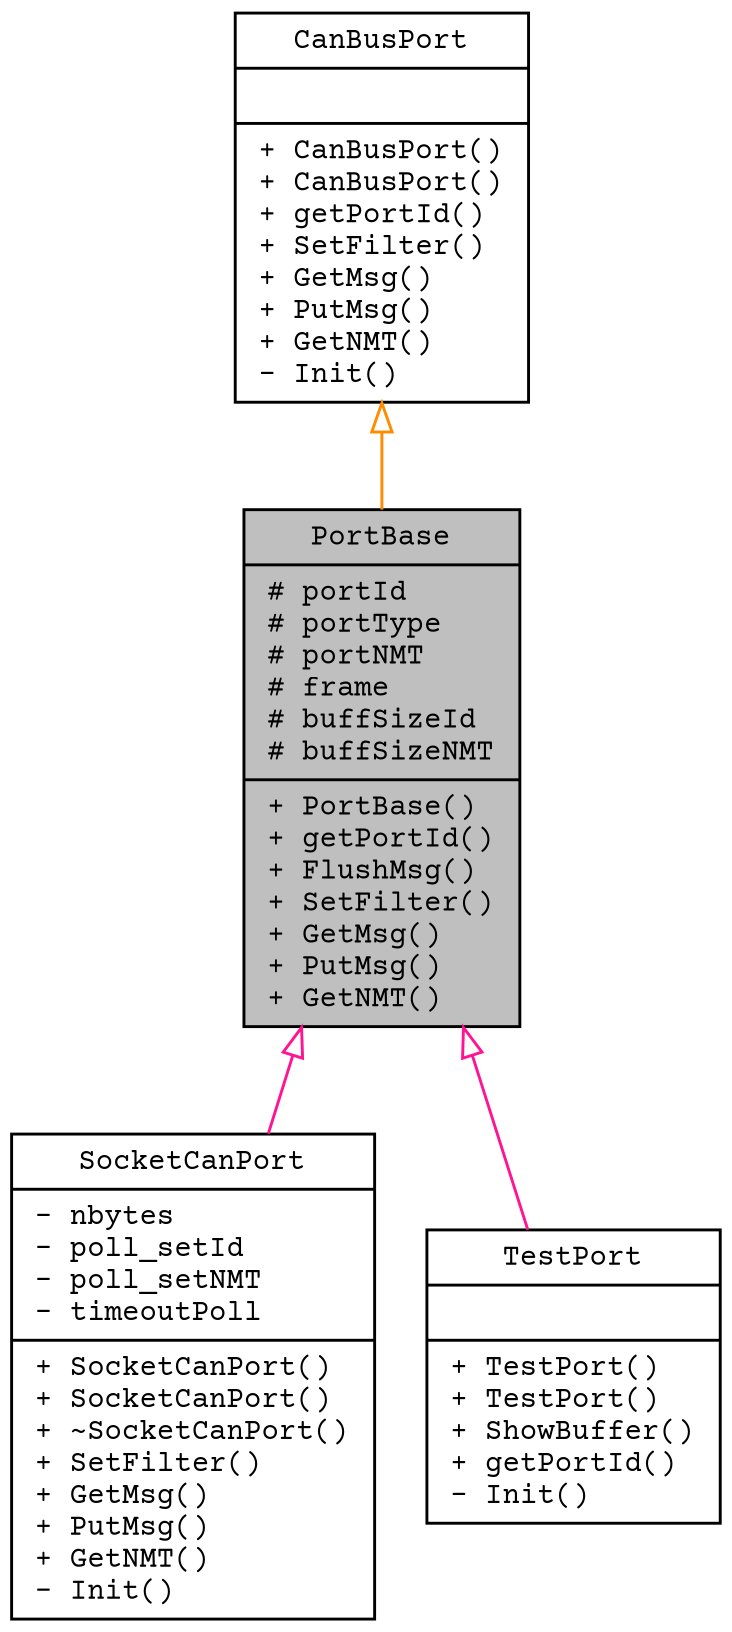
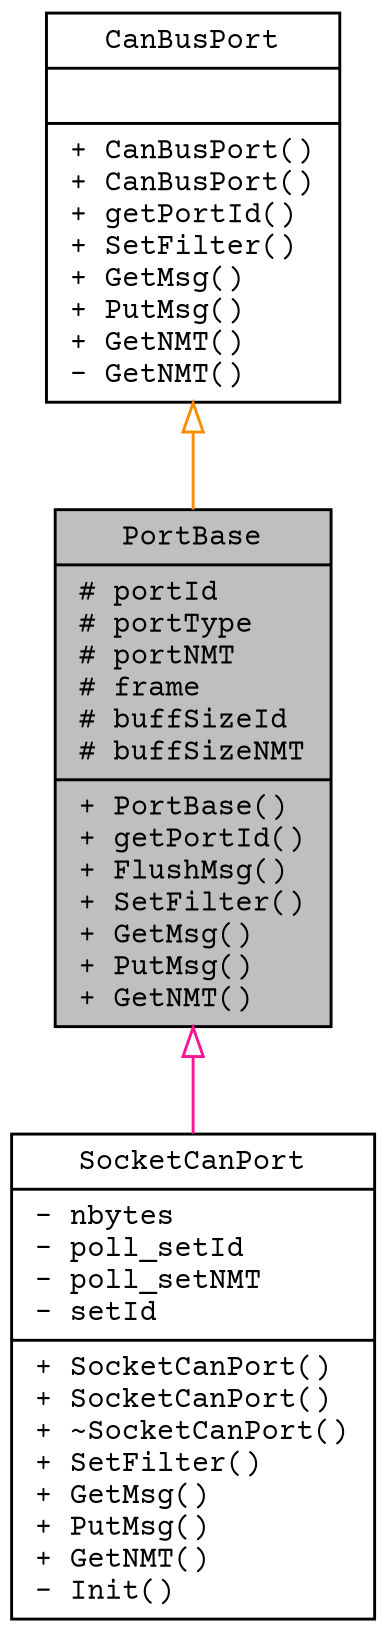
node "CanBusPort": text "- Init()" -> "- GetNMT()"
node "SocketCanPort": text "- timeoutPoll" -> "- setId"
node "TestPort": removed
